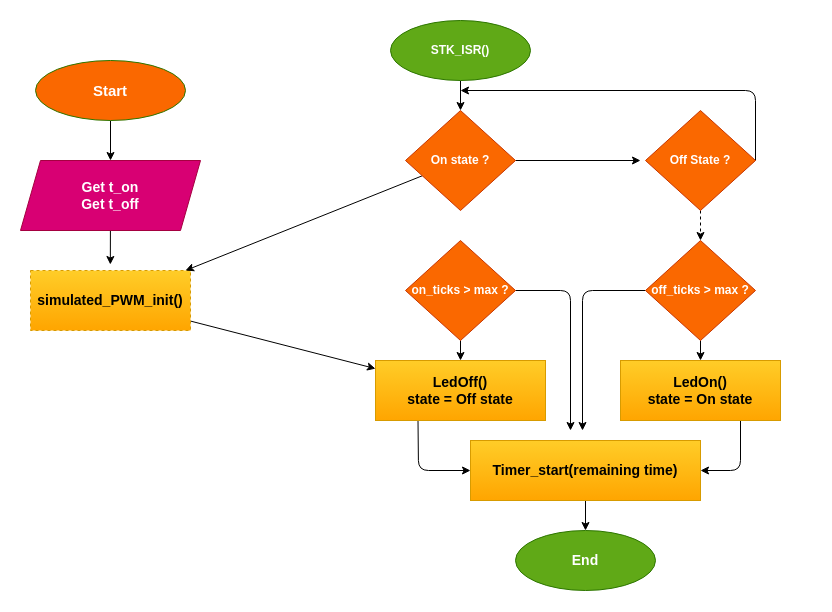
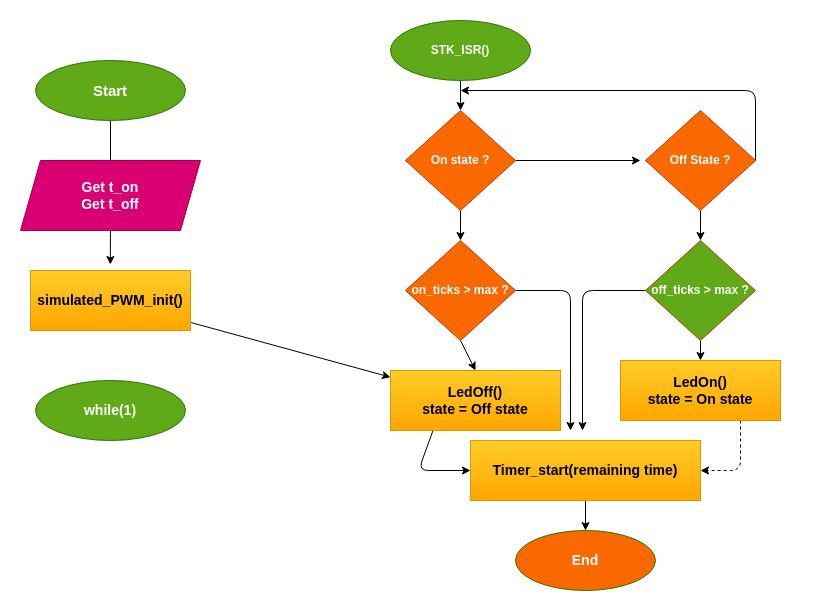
node "Start": fillcolor #fa6800 -> #60a917
edge "Start" -> "Get t_on Get t_off": arrowhead classic -> none
edge "On state ?" -> "simulated_PWM_init()": now "On state ?" -> "on_ticks > max ?"
edge "Off State ?" -> "off_ticks > max ?": style dashed -> solid
node "off_ticks > max ?": fillcolor #fa6800 -> #60a917
node "simulated_PWM_init()": style dashed -> solid
node "LedOff() state = Off state": moved (461, 391) -> (476, 401)
node "while(1)": added
edge "LedOn() state = On state" -> "Timer_start(remaining time)": style solid -> dashed
node "End": fillcolor #60a917 -> #fa6800
